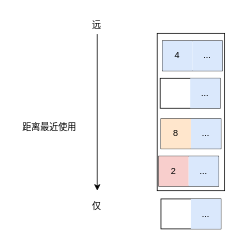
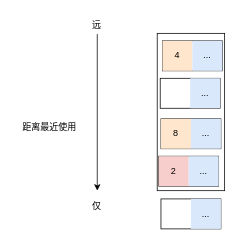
node "4": fillcolor #dae8fc -> #ffe6cc
